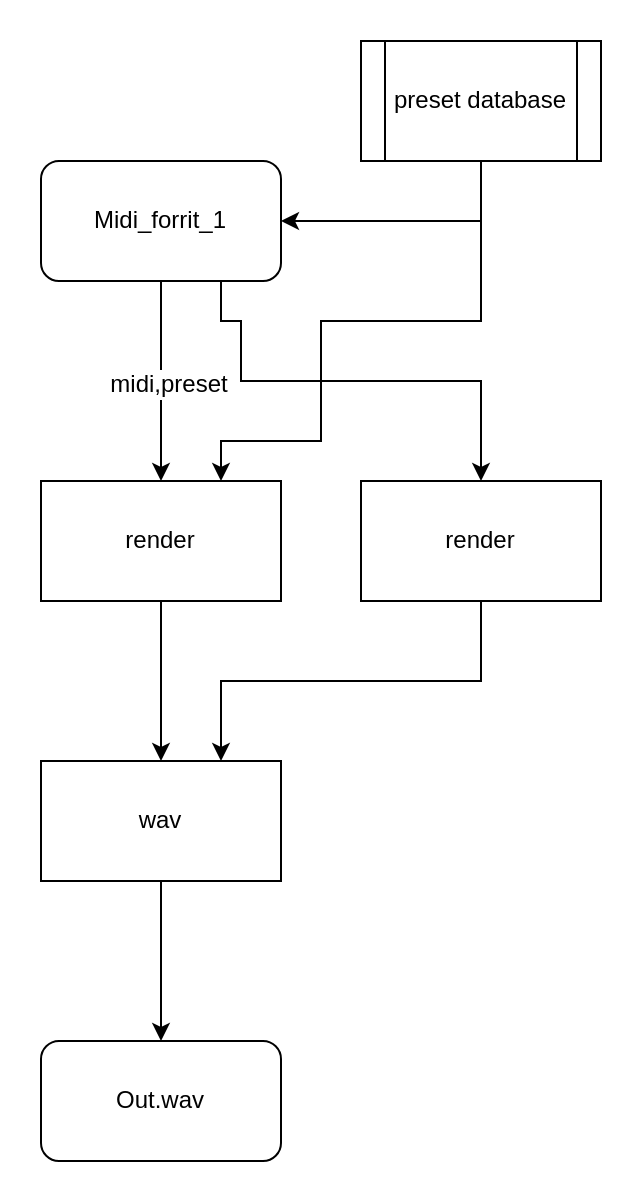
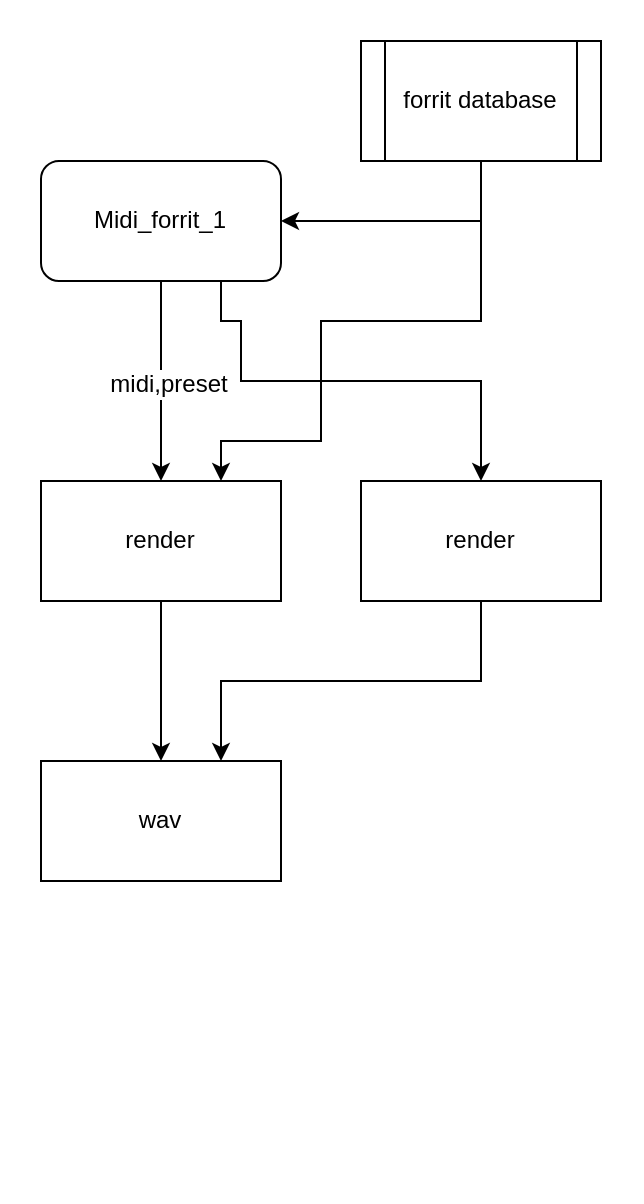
node "preset database": label "preset database" -> "forrit database"
edge "wav" -> "Out.wav": removed
node "Out.wav": removed
